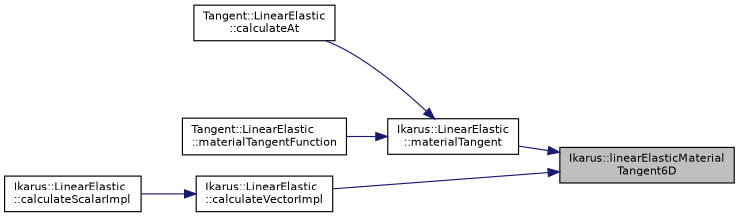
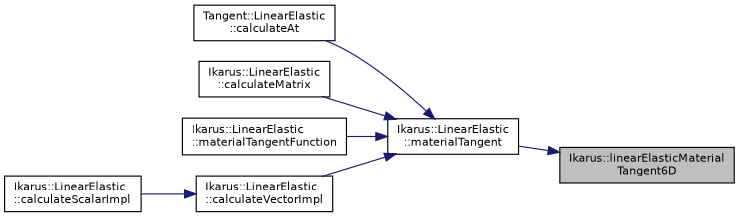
node "Ikarus::LinearElastic ::calculateMatrix": added
node "Tangent::LinearElastic ::materialTangentFunction": label "Tangent::LinearElastic ::materialTangentFunction" -> "Ikarus::LinearElastic ::materialTangentFunction"
edge "Ikarus::LinearElastic ::calculateVectorImpl" -> "Ikarus::linearElasticMaterial Tangent6D": now "Ikarus::LinearElastic ::calculateVectorImpl" -> "Ikarus::LinearElastic ::materialTangent"
